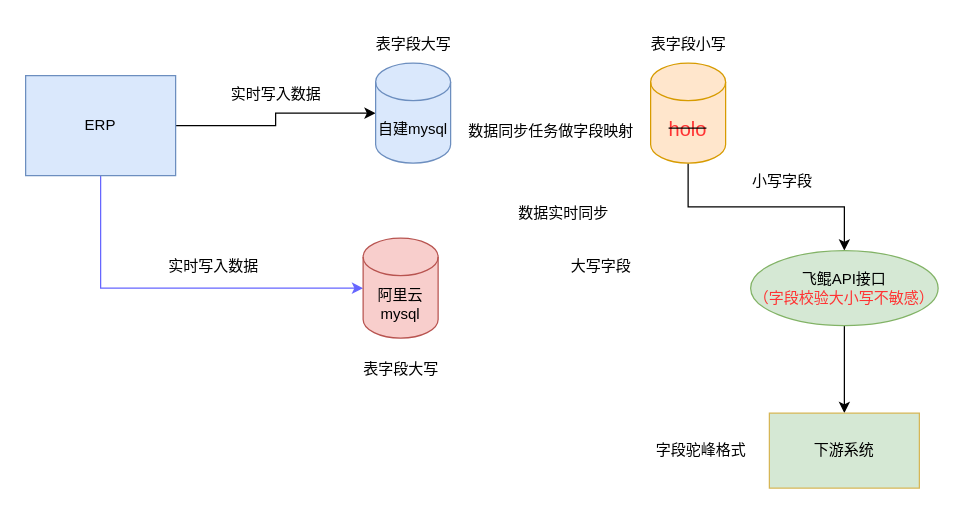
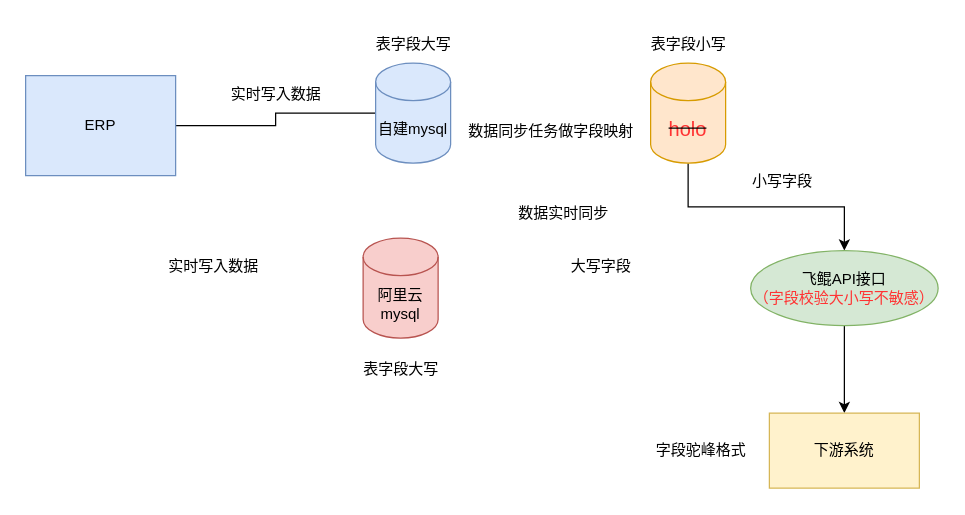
edge "ERP" -> "自建mysql": arrowhead classic -> none
edge "ERP" -> "阿里云mysql": removed
node "下游系统": fillcolor #d5e8d4 -> #fff2cc
